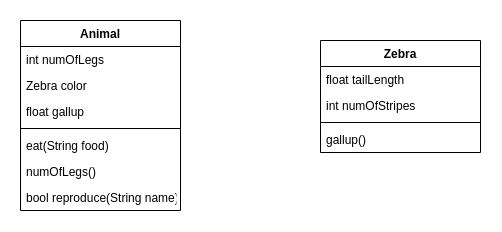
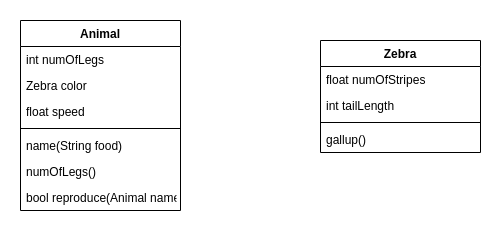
node "float tailLength": label "float tailLength" -> "float numOfStripes"
node "int numOfStripes": label "int numOfStripes" -> "int tailLength"
node "float gallup": label "float gallup" -> "float speed"
node "eat(String food)": label "eat(String food)" -> "name(String food)"
node "bool reproduce(String name)": label "bool reproduce(String name)" -> "bool reproduce(Animal name)"
